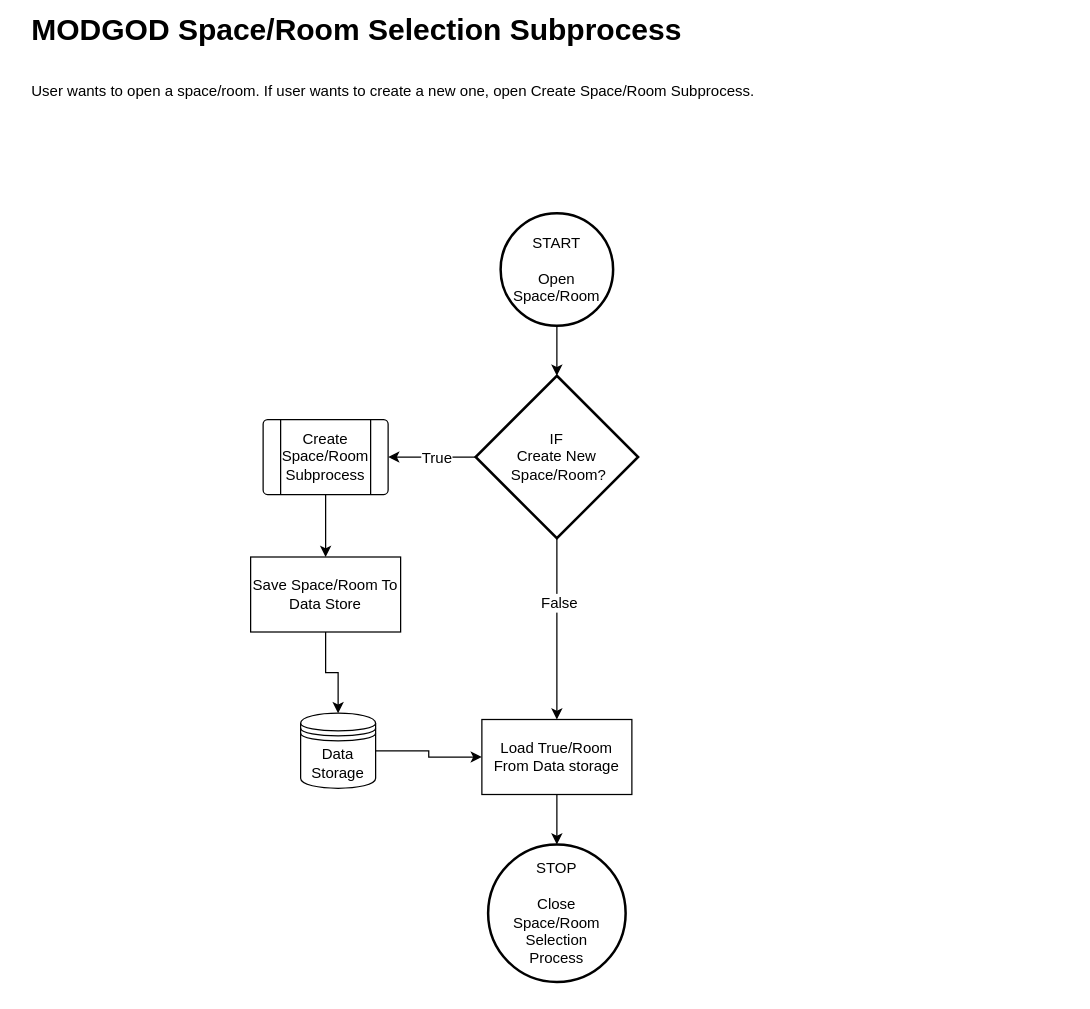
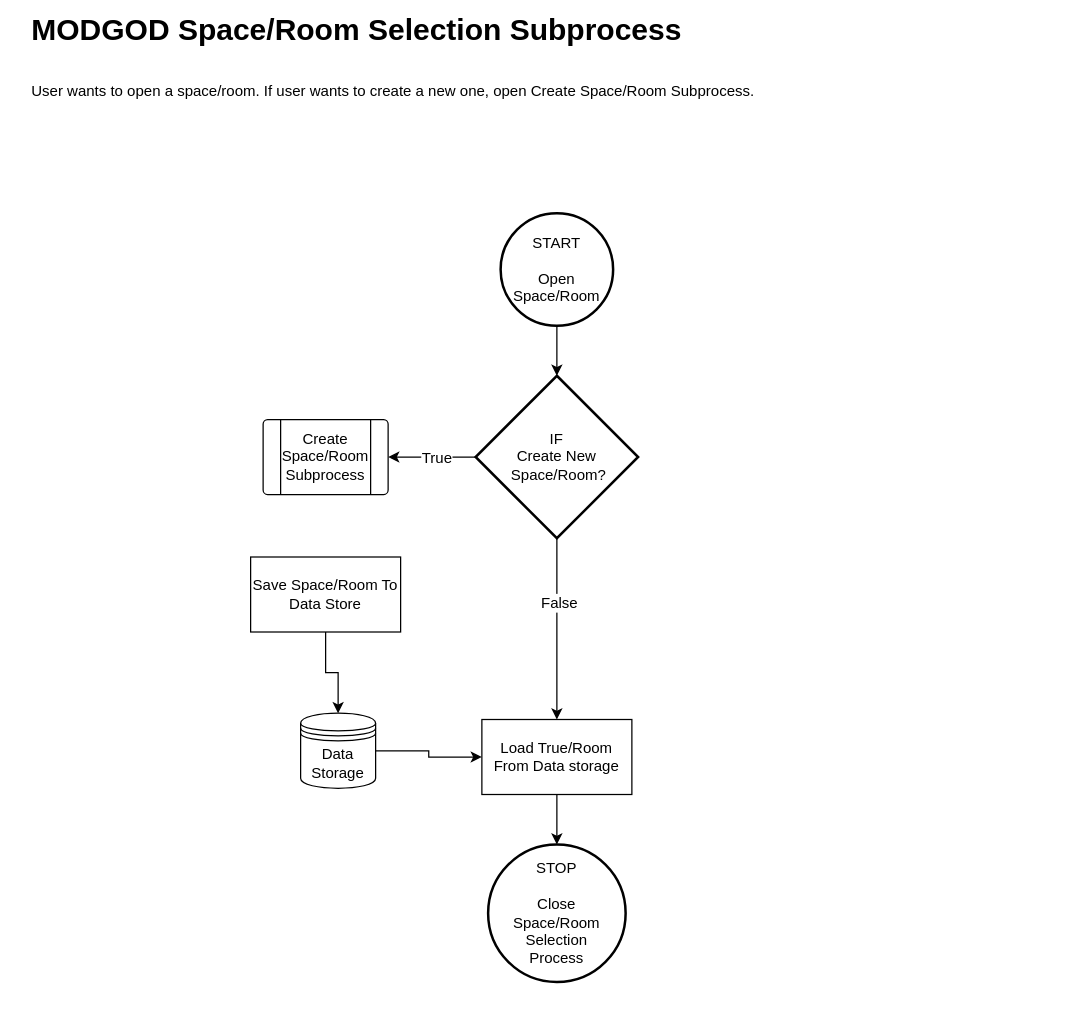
edge "Create Space/Room Subprocess" -> "Save Space/Room To Data Store": removed
